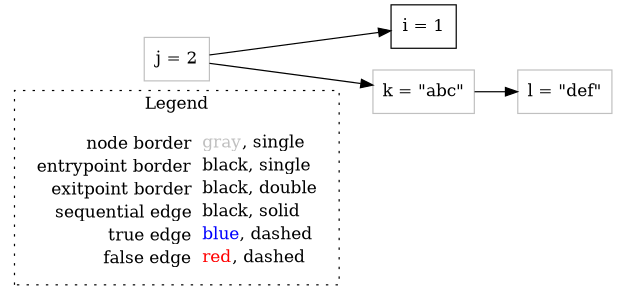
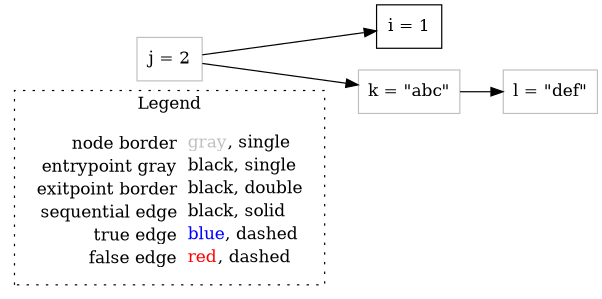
node "node border": text "entrypoint border" -> "entrypoint gray"
